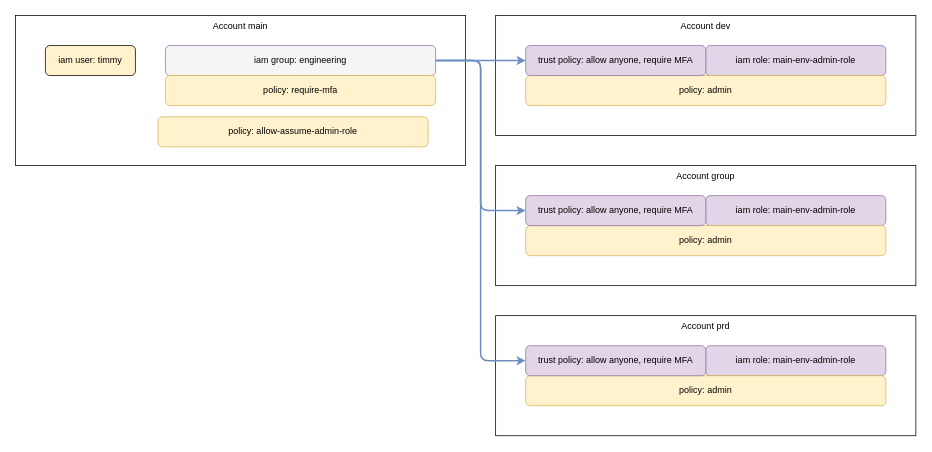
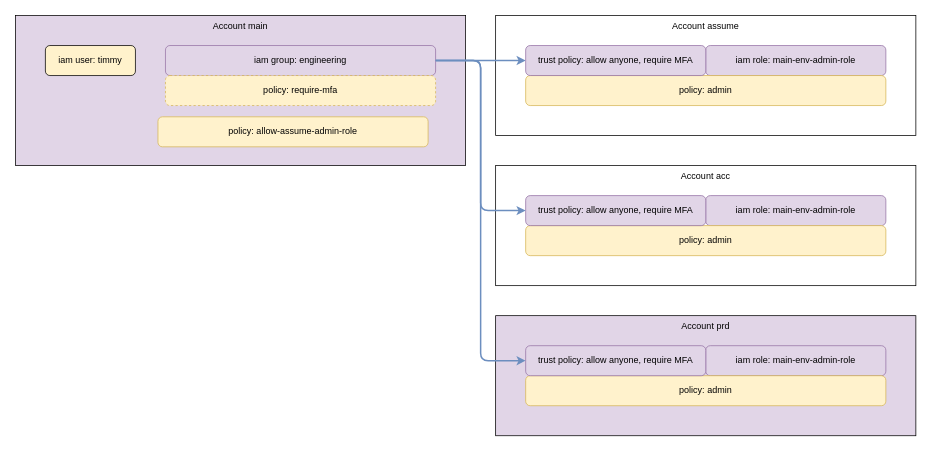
node "Account main": fillcolor #ffffff -> #e1d5e7
node "Account dev": label "Account dev" -> "Account assume"
node "iam group: engineering": fillcolor #f5f5f5 -> #e1d5e7
node "policy: require-mfa": style solid -> dashed
node "Account group": label "Account group" -> "Account acc"
node "Account prd": fillcolor #ffffff -> #e1d5e7
